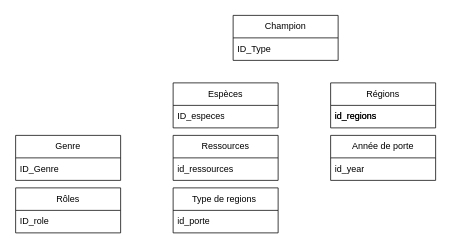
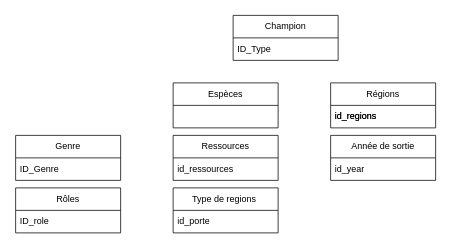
node "ID_especes": removed
node "Année de porte": label "Année de porte" -> "Année de sortie"
